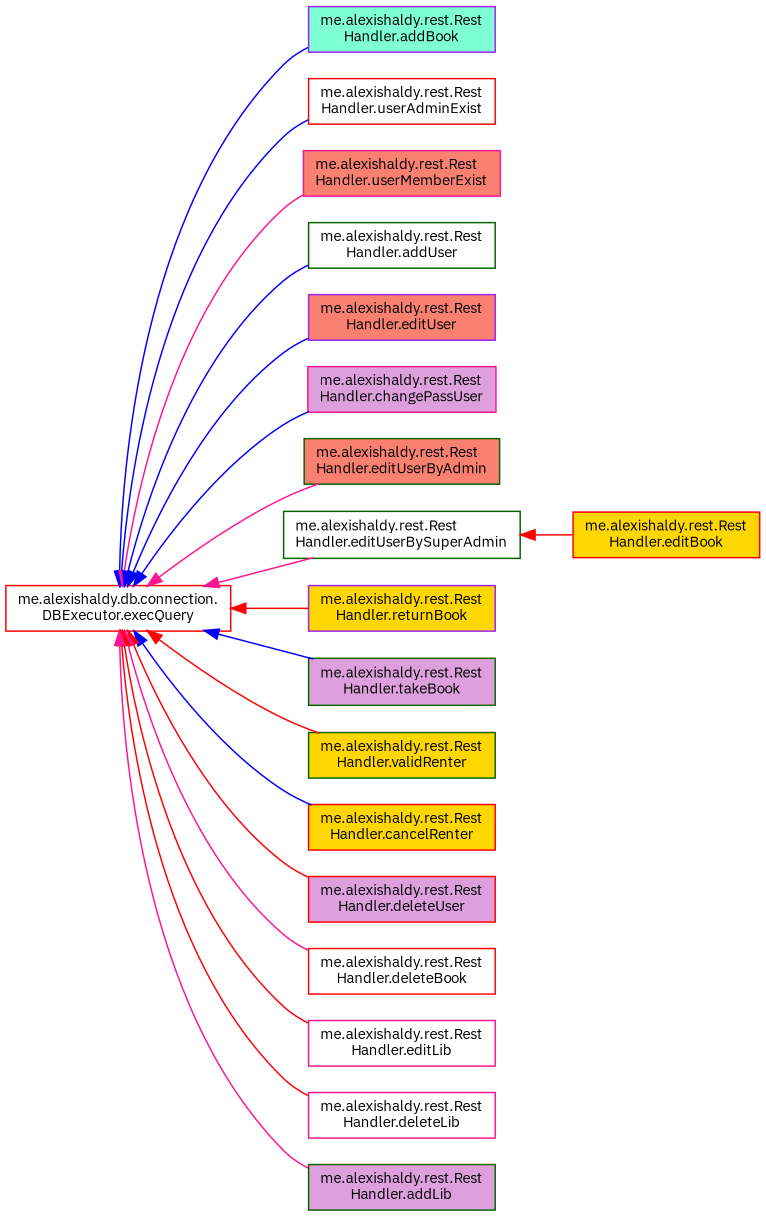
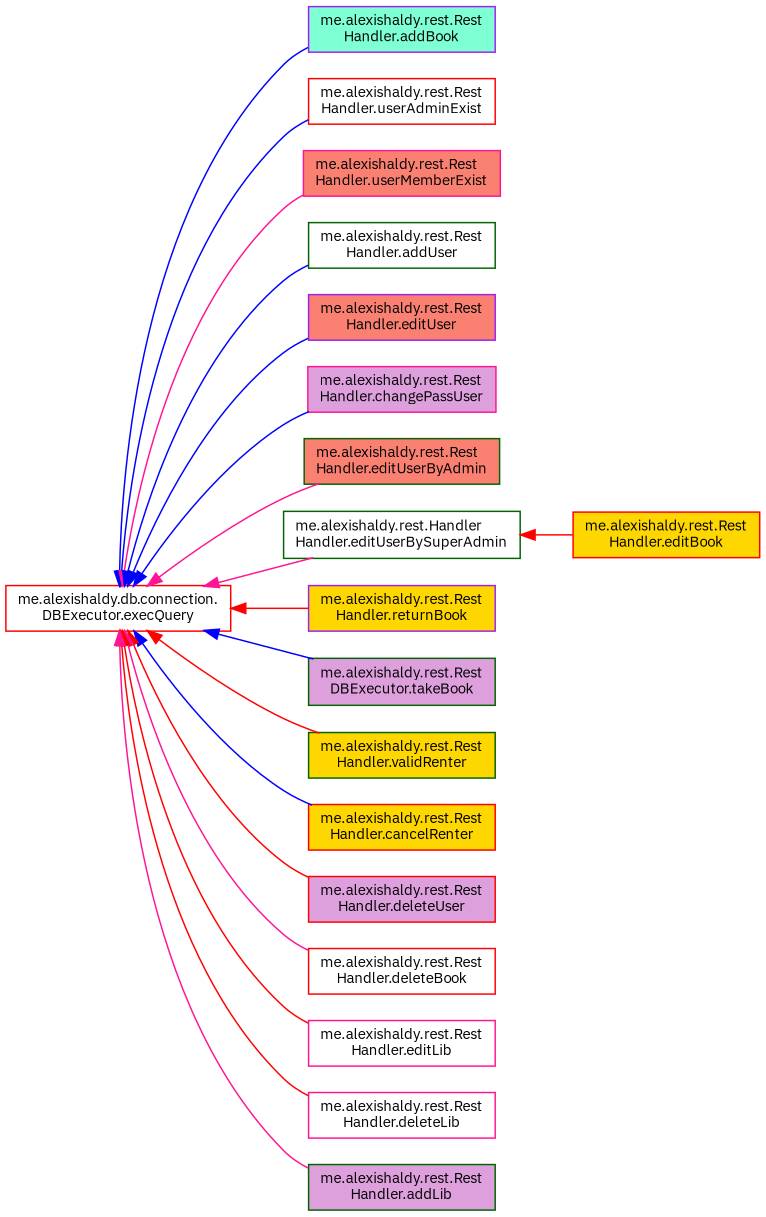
node "me.alexishaldy.rest.Rest Handler.editUserBySuperAdmin": label "me.alexishaldy.rest.Rest Handler.editUserBySuperAdmin" -> "me.alexishaldy.rest.Handler Handler.editUserBySuperAdmin"
node "me.alexishaldy.rest.Rest Handler.takeBook": label "me.alexishaldy.rest.Rest Handler.takeBook" -> "me.alexishaldy.rest.Rest DBExecutor.takeBook"
